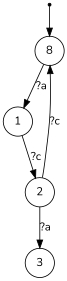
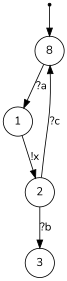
edge "1" -> "2": label "?c" -> "!x"
edge "2" -> "3": label "?a" -> "?b"
